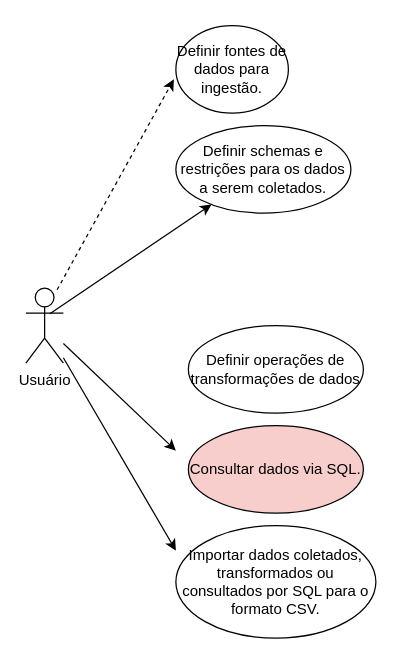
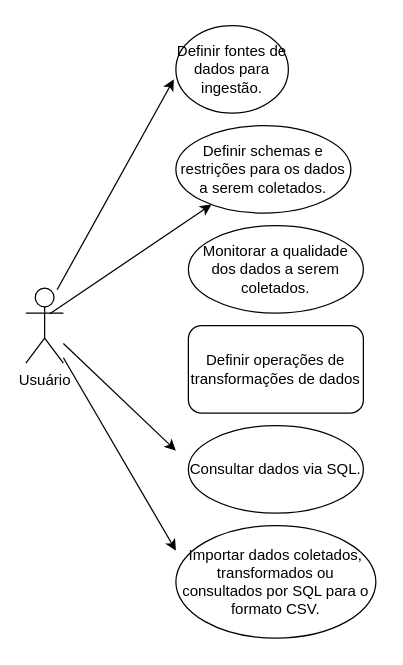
edge "Usuário" -> "Definir fontes de dados para ingestão.": style dashed -> solid
node "Monitorar a qualidade dos dados a serem coletados.": added
node "Definir operações de transformações de dados": shape ellipse -> rounded rectangle
node "Consultar dados via SQL.": fillcolor #f8cecc -> #ffffff
